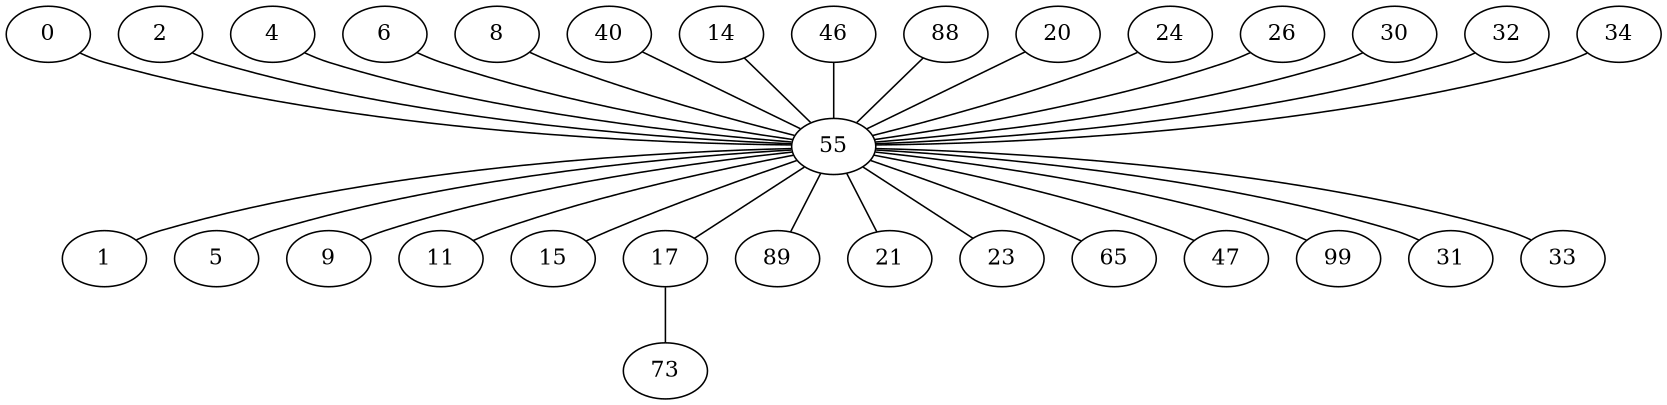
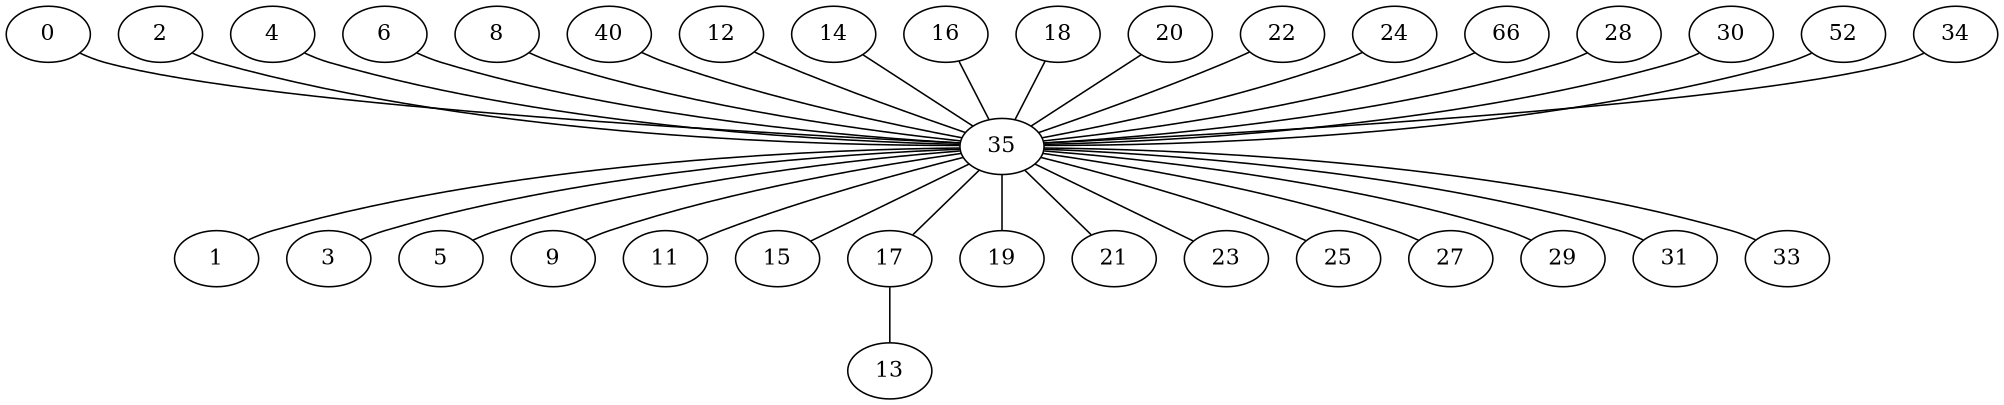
node "12": added
node "46": label "46" -> "16"
node "88": label "88" -> "18"
node "22": added
node "26": label "26" -> "66"
node "32": label "32" -> "52"
node "28": added
node "55": label "55" -> "35"
node "3": added
node "89": label "89" -> "19"
node "65": label "65" -> "25"
node "47": label "47" -> "27"
node "99": label "99" -> "29"
node "73": label "73" -> "13"
